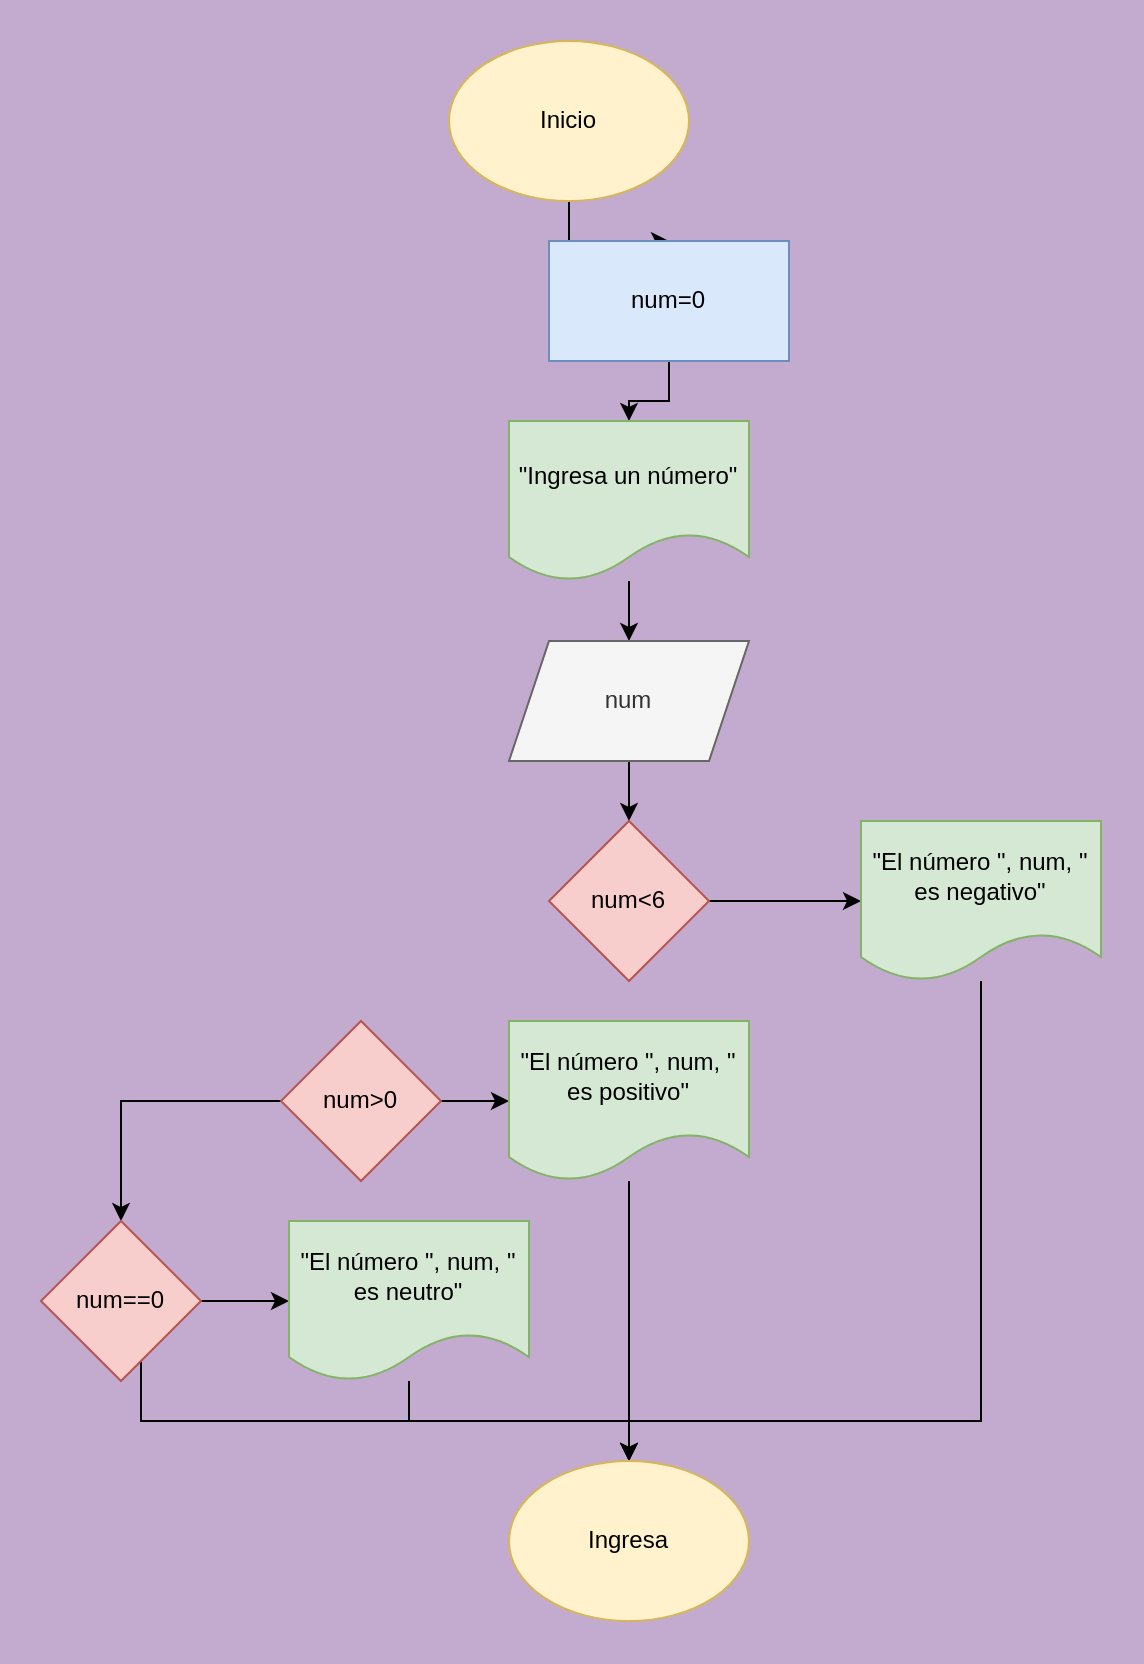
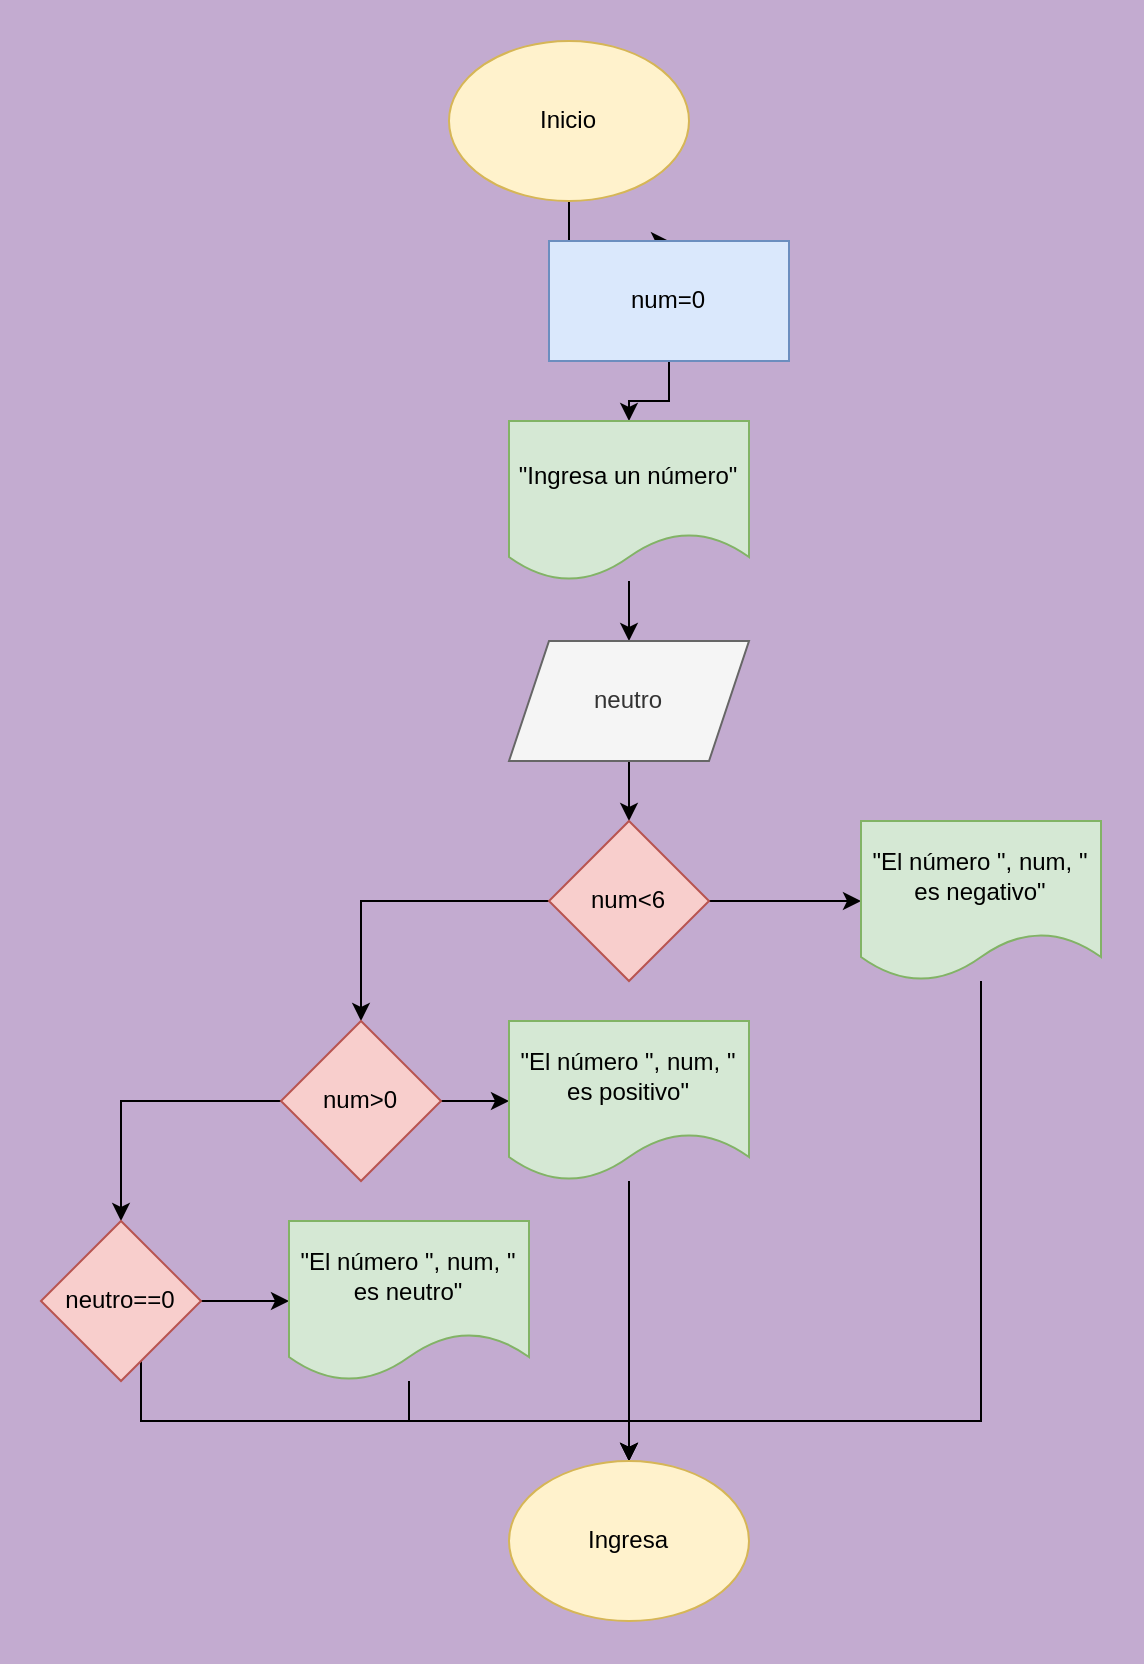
node "num": label "num" -> "neutro"
edge "num<6" -> "num>0": added
node "num==0": label "num==0" -> "neutro==0"
